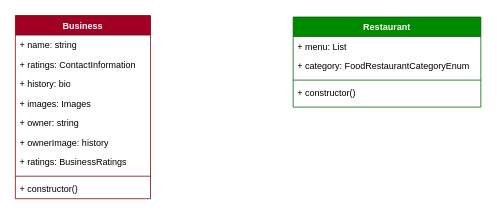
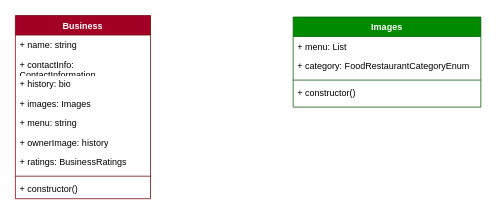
node "Restaurant": label "Restaurant" -> "Images"
node "+ ratings: ContactInformation": label "+ ratings: ContactInformation" -> "+ contactInfo: ContactInformation"
node "+ owner: string": label "+ owner: string" -> "+ menu: string"
